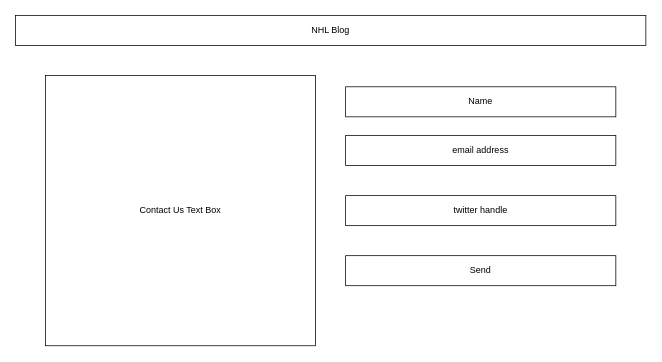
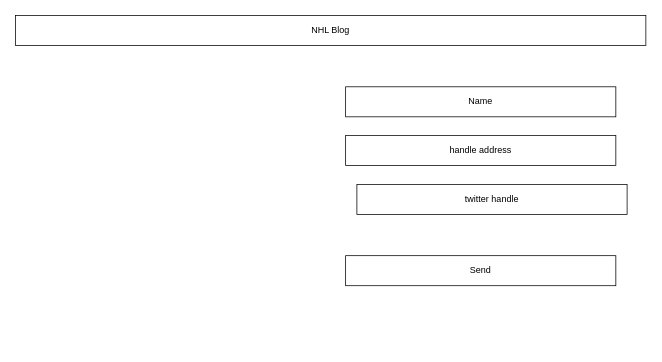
node "email address": label "email address" -> "handle address"
node "Contact Us Text Box": removed
node "twitter handle": moved (480, 210) -> (492, 199)
